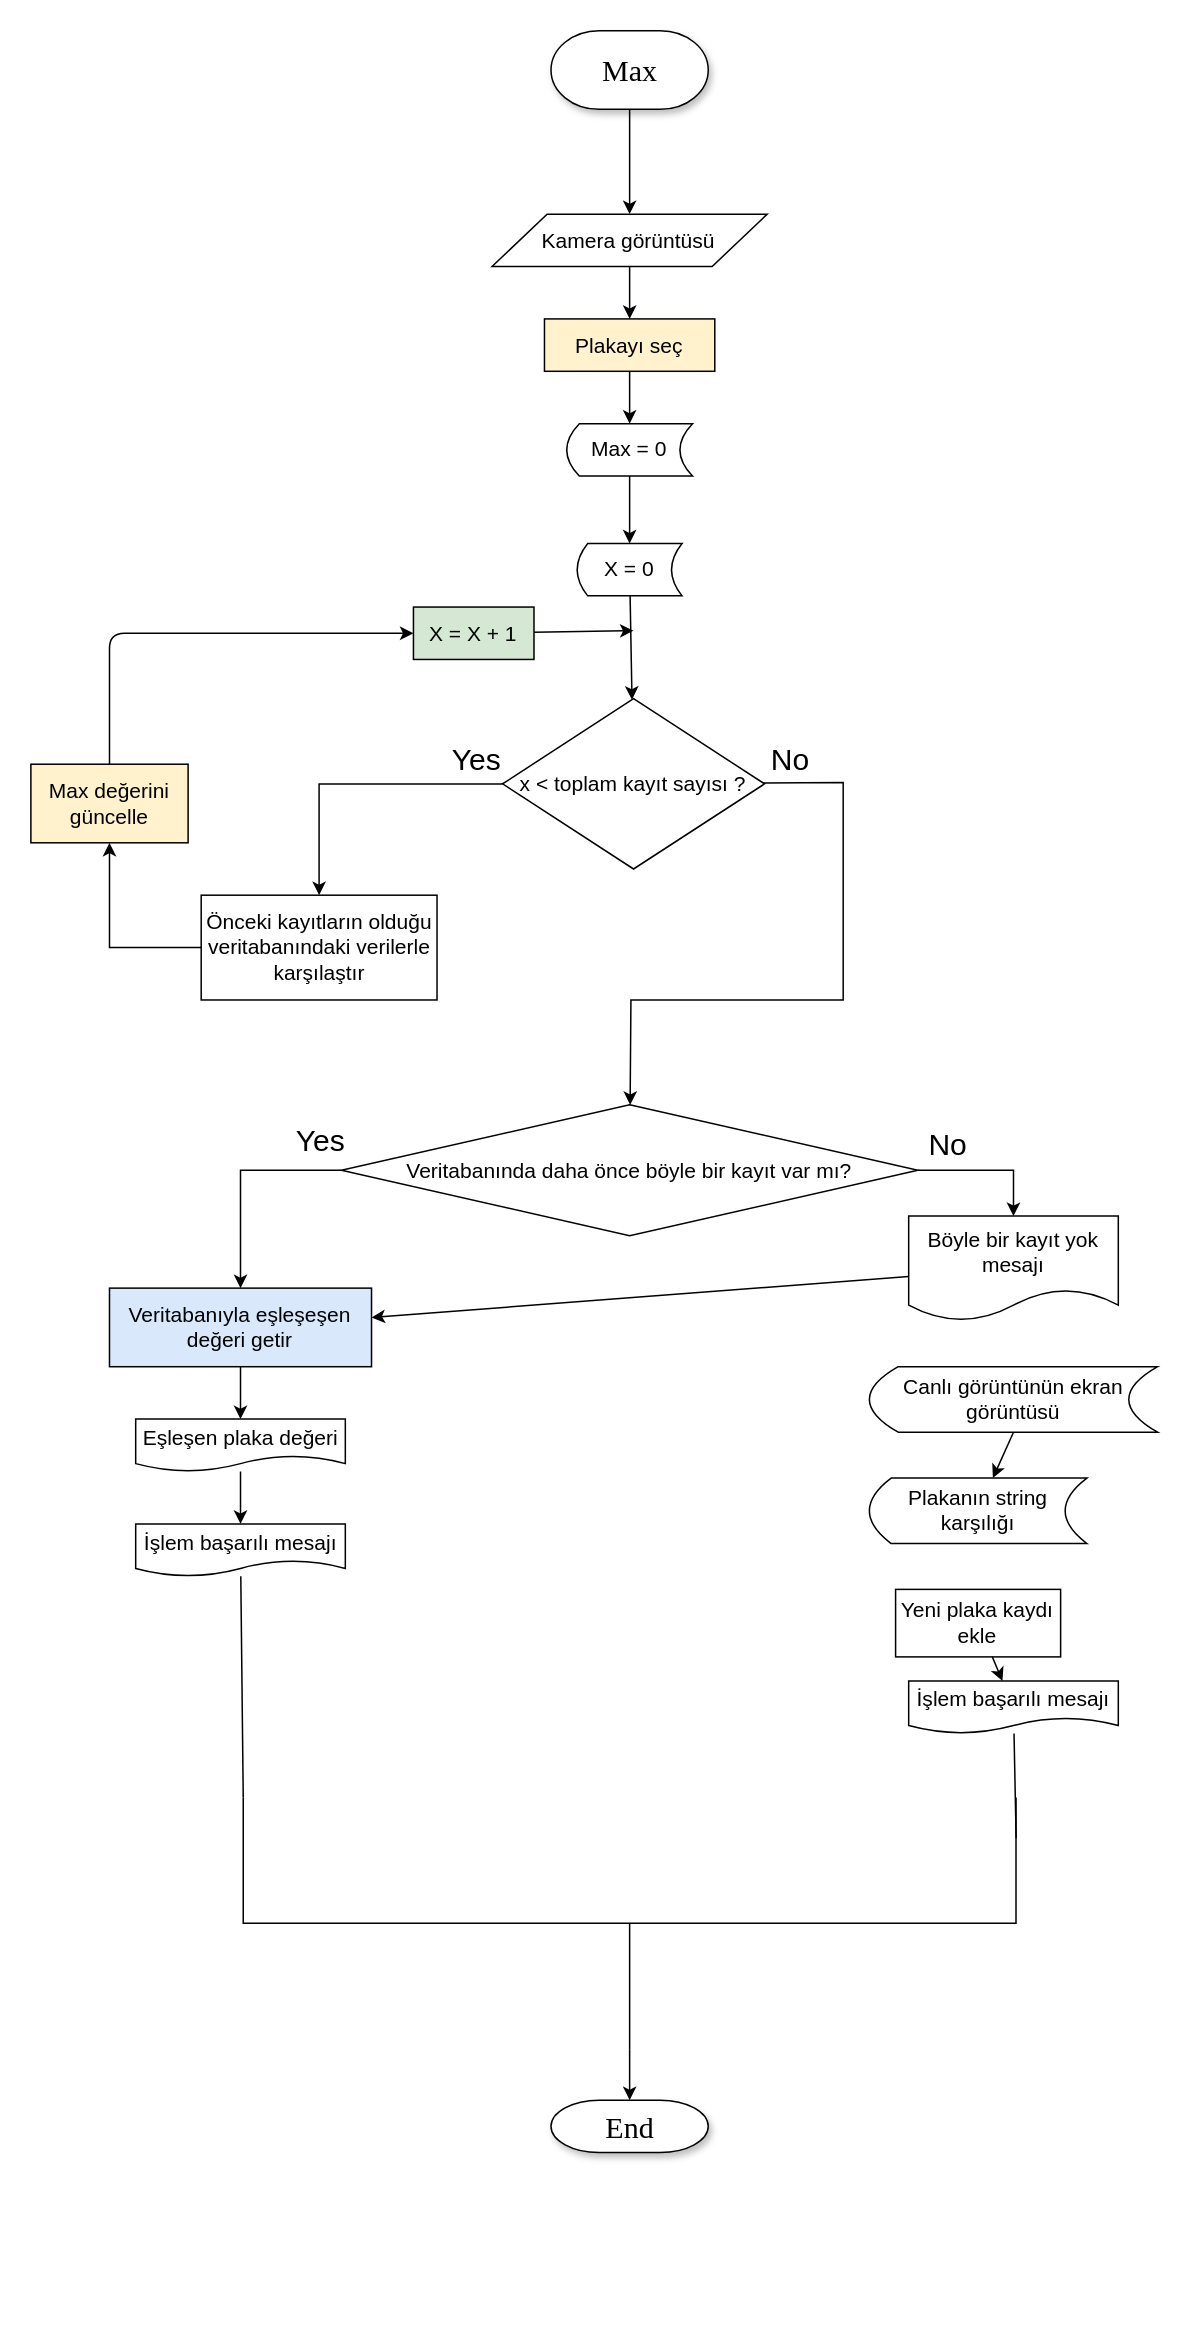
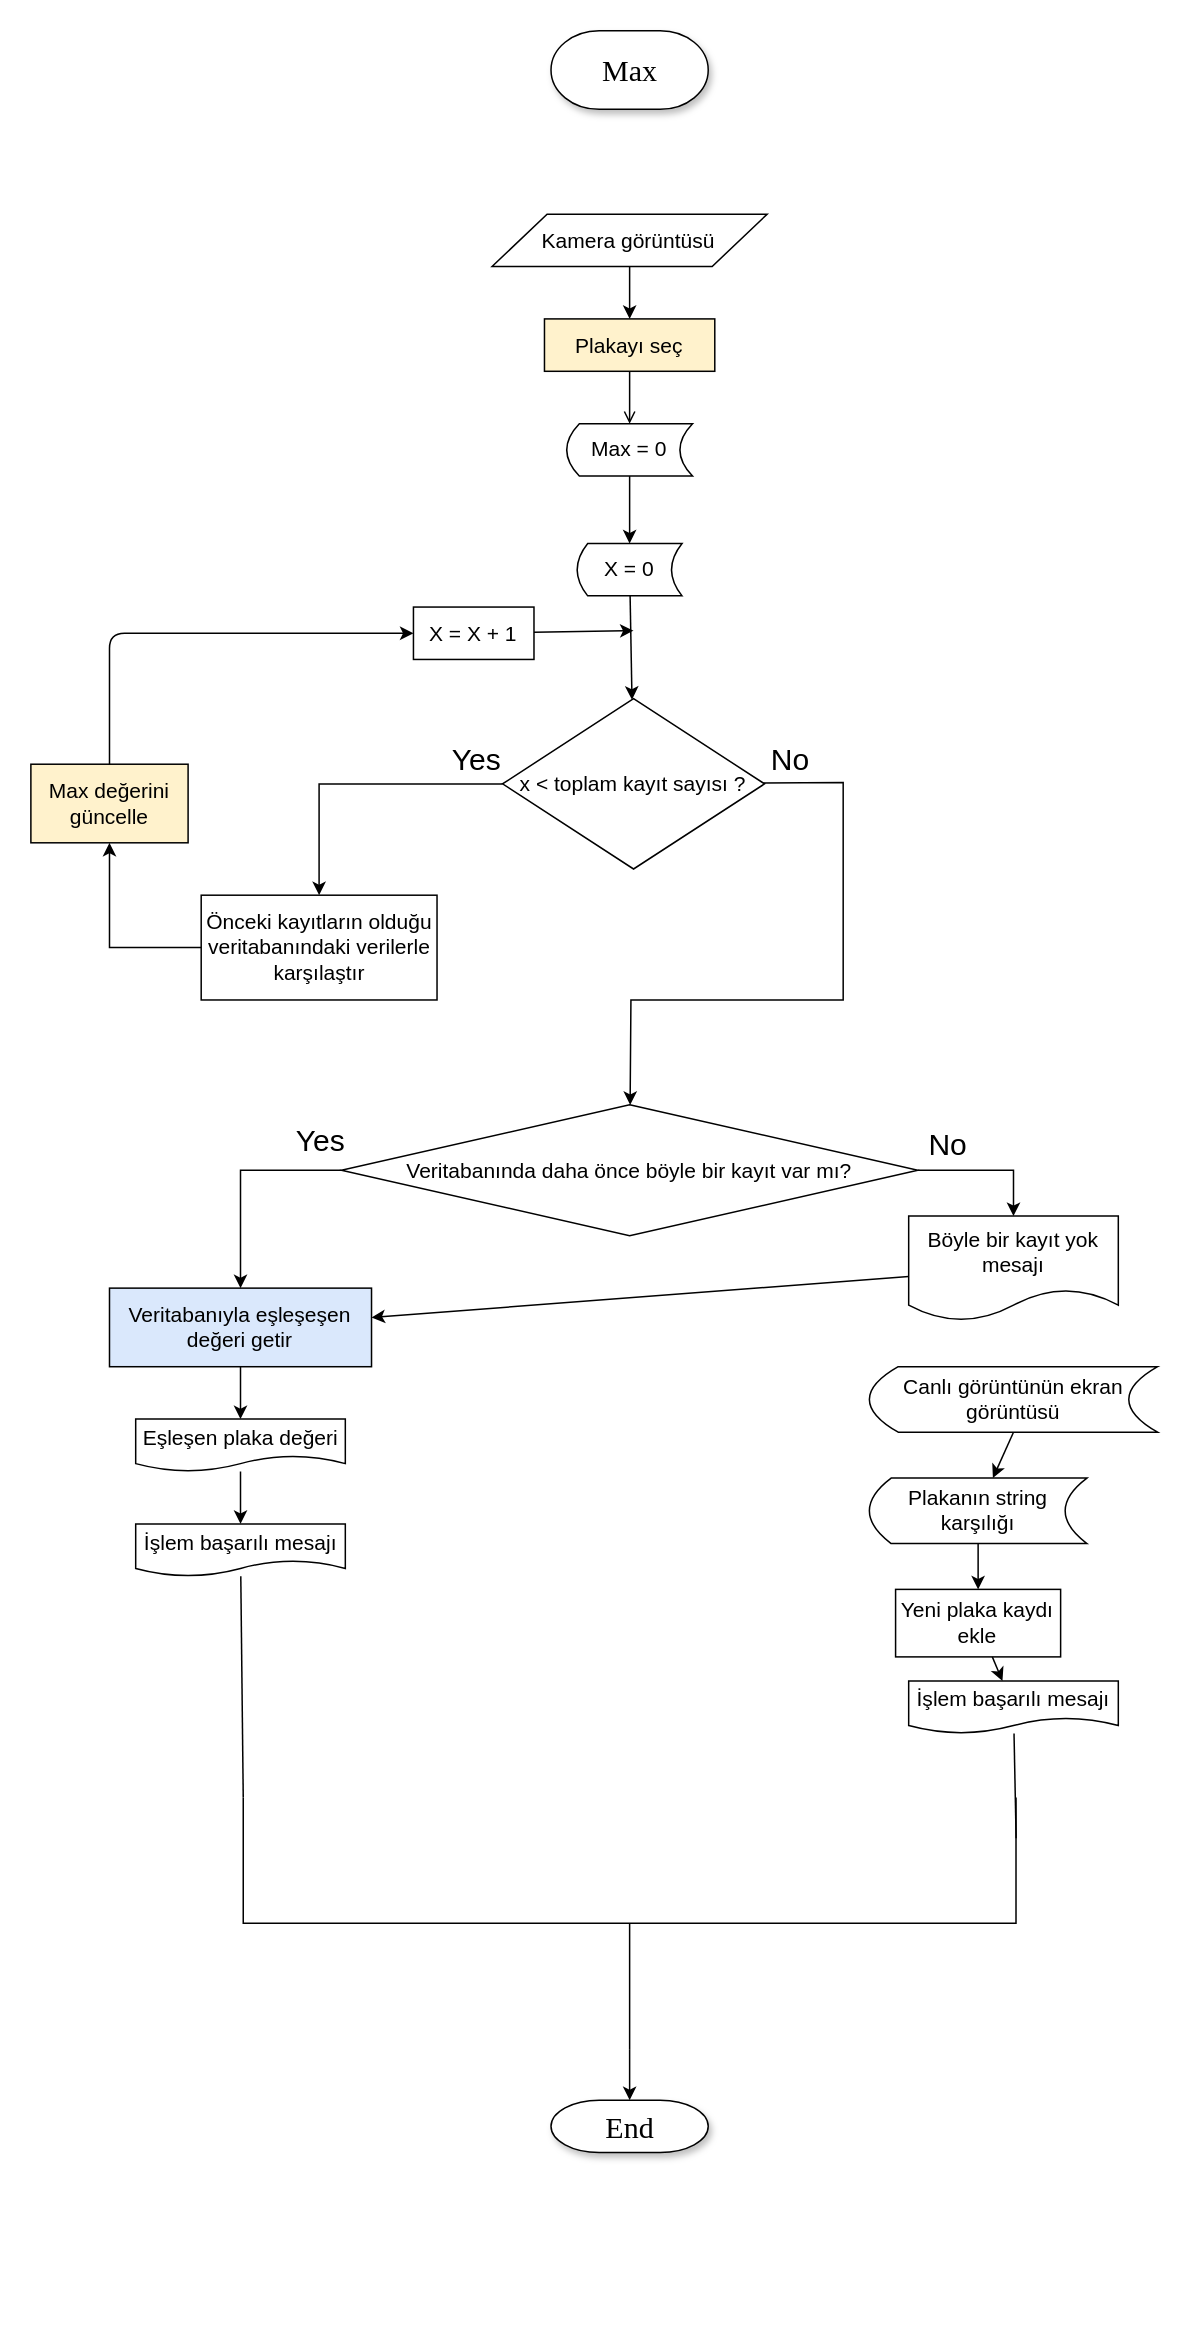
edge "Max" -> "Kamera görüntüsü": removed
edge "Plakayı seç" -> "Max = 0": arrowhead classic -> open
node "X = X + 1": fillcolor #d5e8d4 -> #ffffff
edge "Plakanın string karşılığı" -> "Yeni plaka kaydı ekle": added
